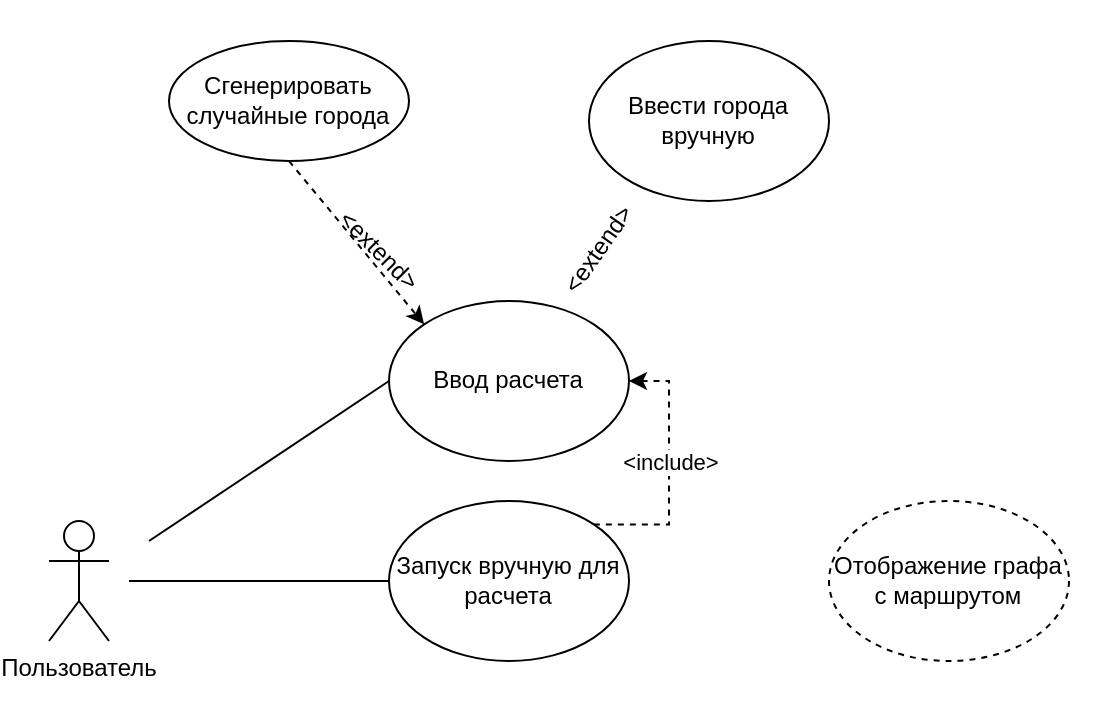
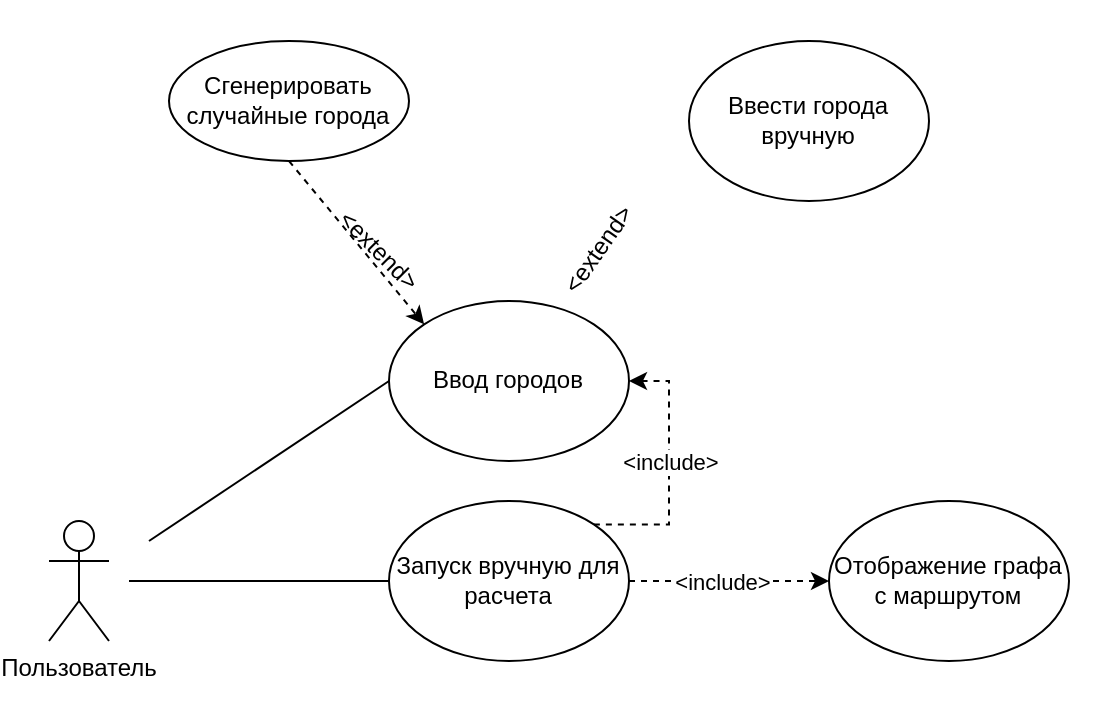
node "Ввести города вручную": moved (709, 121) -> (809, 121)
node "Ввод расчета": label "Ввод расчета" -> "Ввод городов"
edge "Запуск вручную для расчета" -> "Отображение графа с маршрутом": added, label "<include>"
node "Отображение графа с маршрутом": style dashed -> solid
